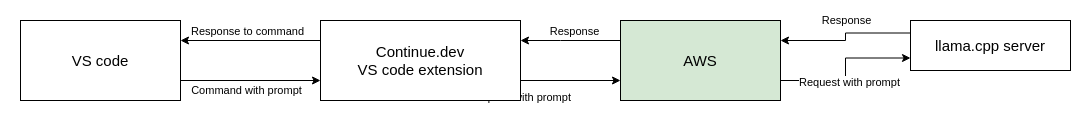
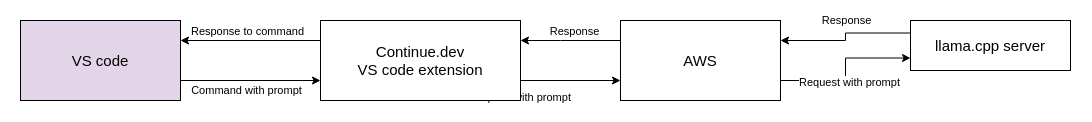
node "VS code": fillcolor #ffffff -> #e1d5e7
node "AWS": fillcolor #d5e8d4 -> #ffffff
